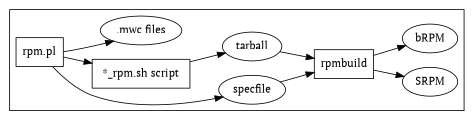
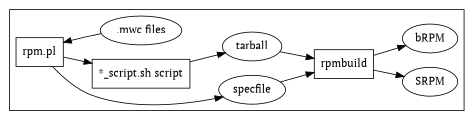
edge "rpm.pl" -> ".mwc files": reversed
node "*_rpm.sh script": label "*_rpm.sh script" -> "*_script.sh script"
